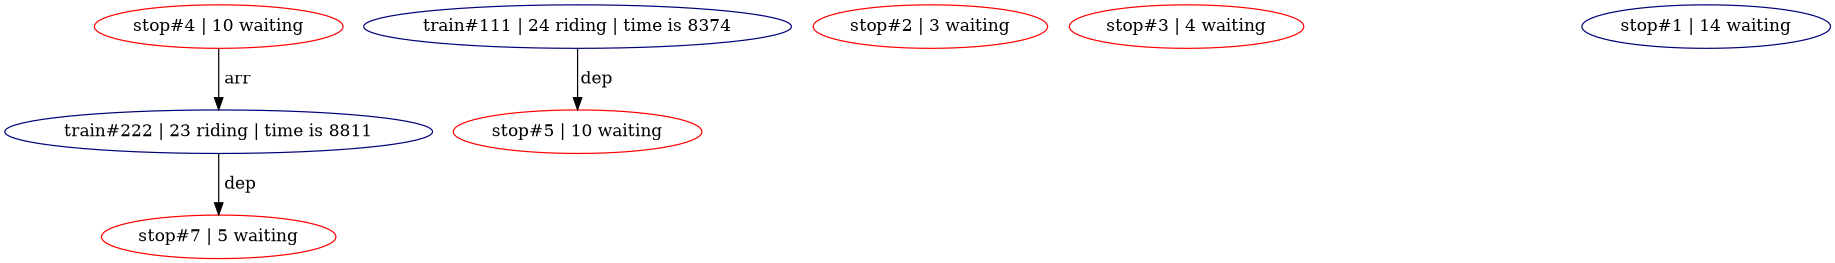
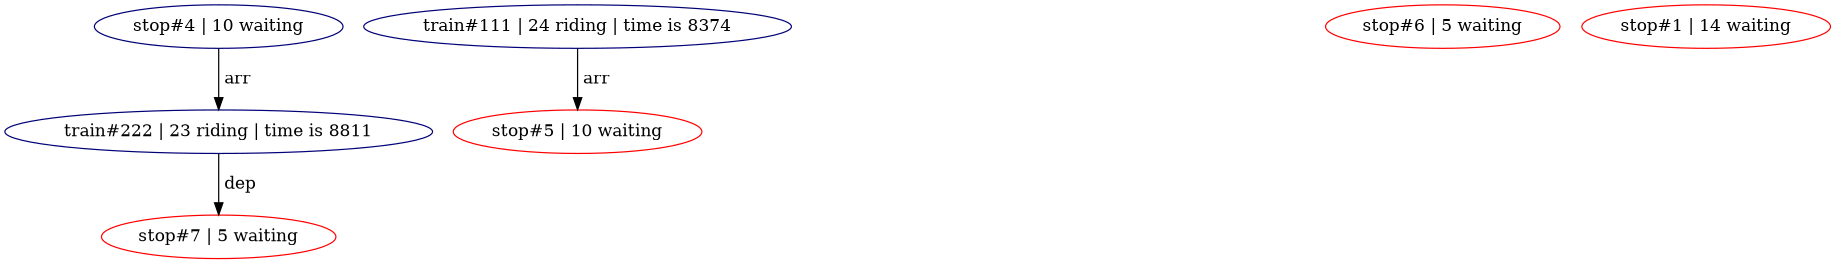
node "stop#4 | 10 waiting": color #ff0000 -> #000077
node "stop#2 | 3 waiting": removed
node "stop#3 | 4 waiting": removed
node "stop#6 | 5 waiting": added
node "stop#1 | 14 waiting": color #000077 -> #ff0000
edge "train#111 | 24 riding | time is 8374" -> "stop#5 | 10 waiting": label " dep" -> " arr"
